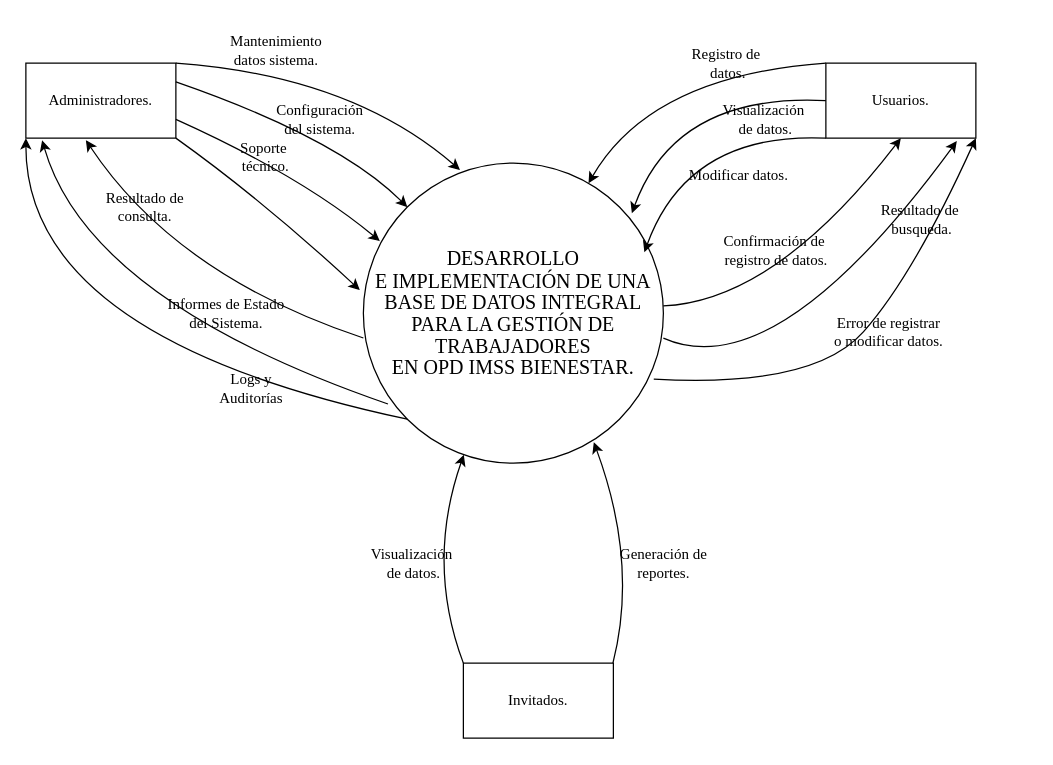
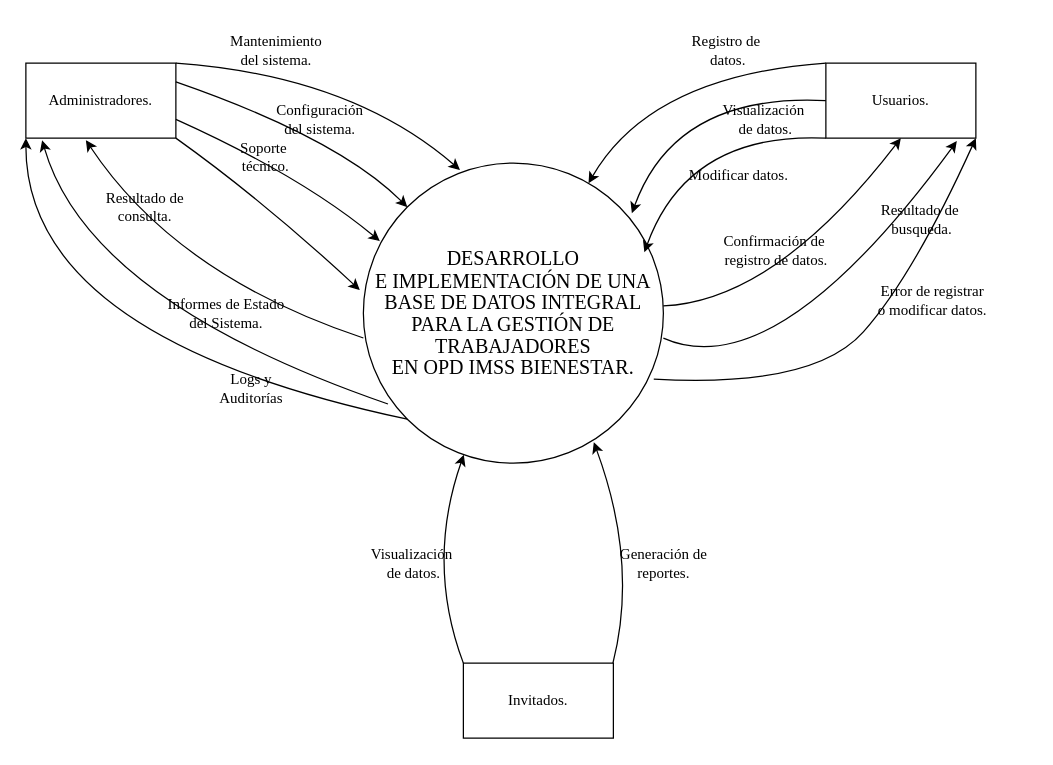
node "Mantenimiento datos sistema.": label "Mantenimiento datos sistema." -> "Mantenimiento del sistema."
node "Registro de datos.": moved (726, 63) -> (726, 51)
node "Error de registrar o modificar datos.": moved (888, 332) -> (932, 301)
